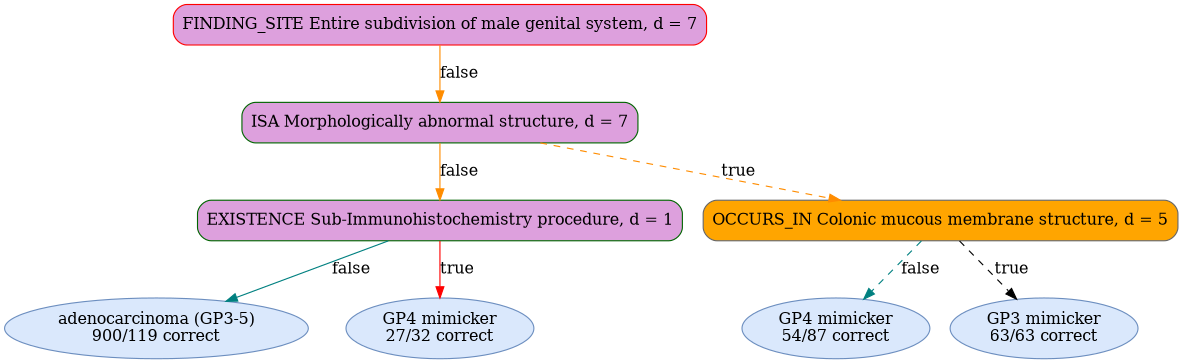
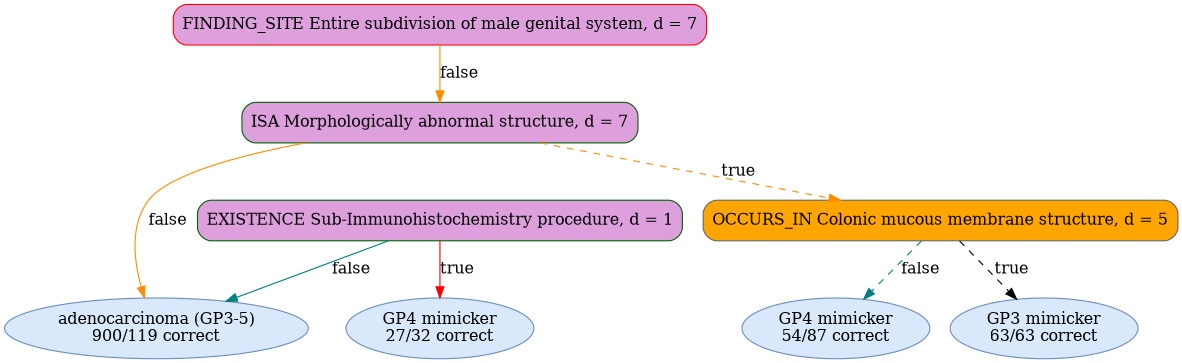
edge "ISA Morphologically abnormal structure, d = 7" -> "EXISTENCE Sub-Immunohistochemistry procedure, d = 1": now "ISA Morphologically abnormal structure, d = 7" -> "adenocarcinoma (GP3-5)"
